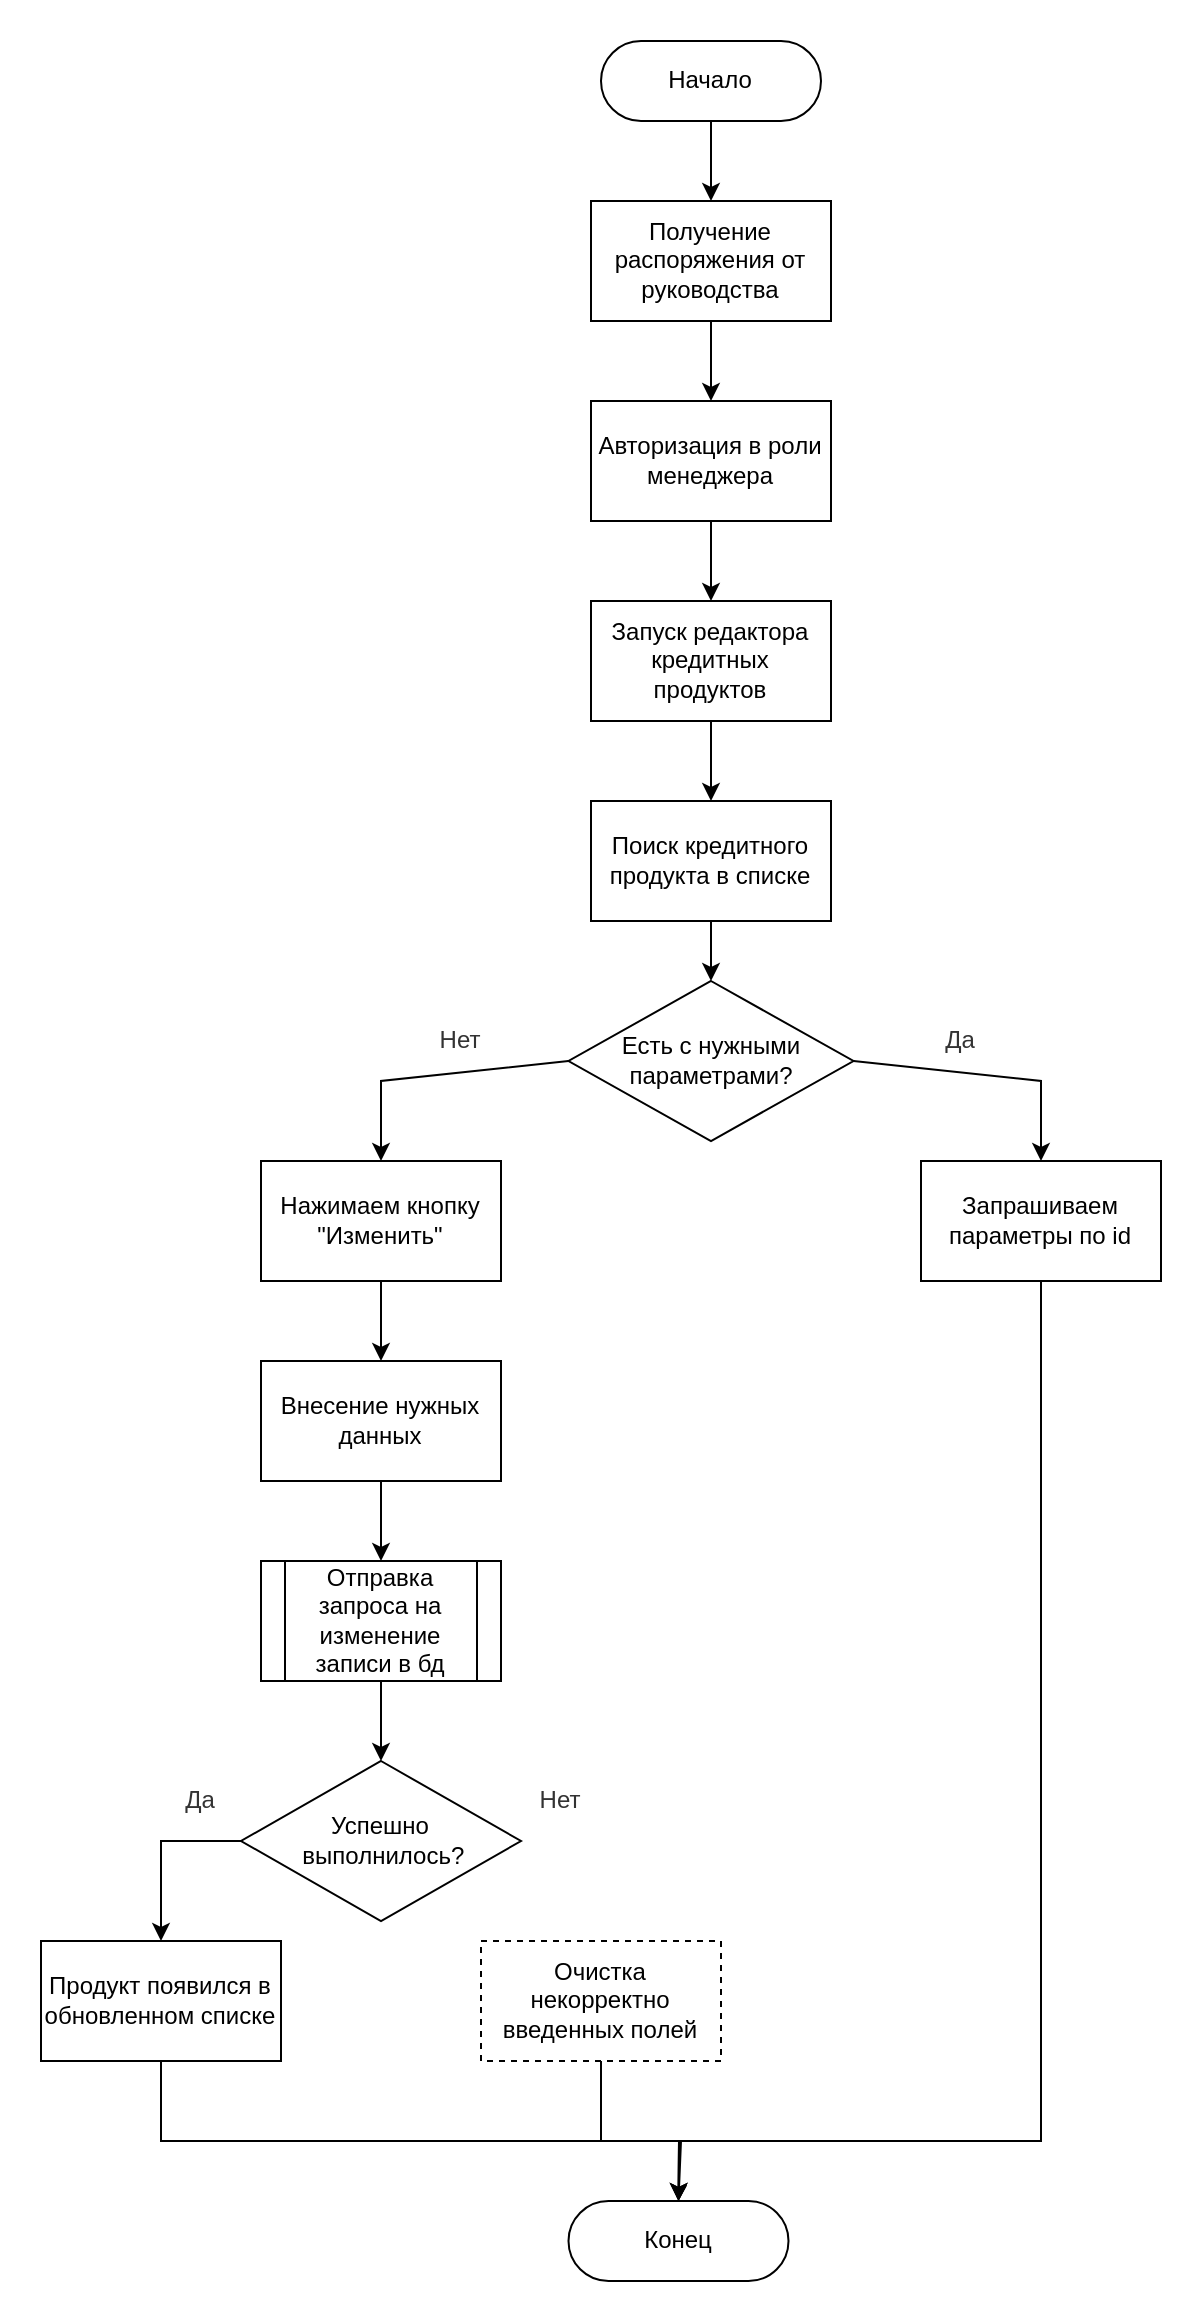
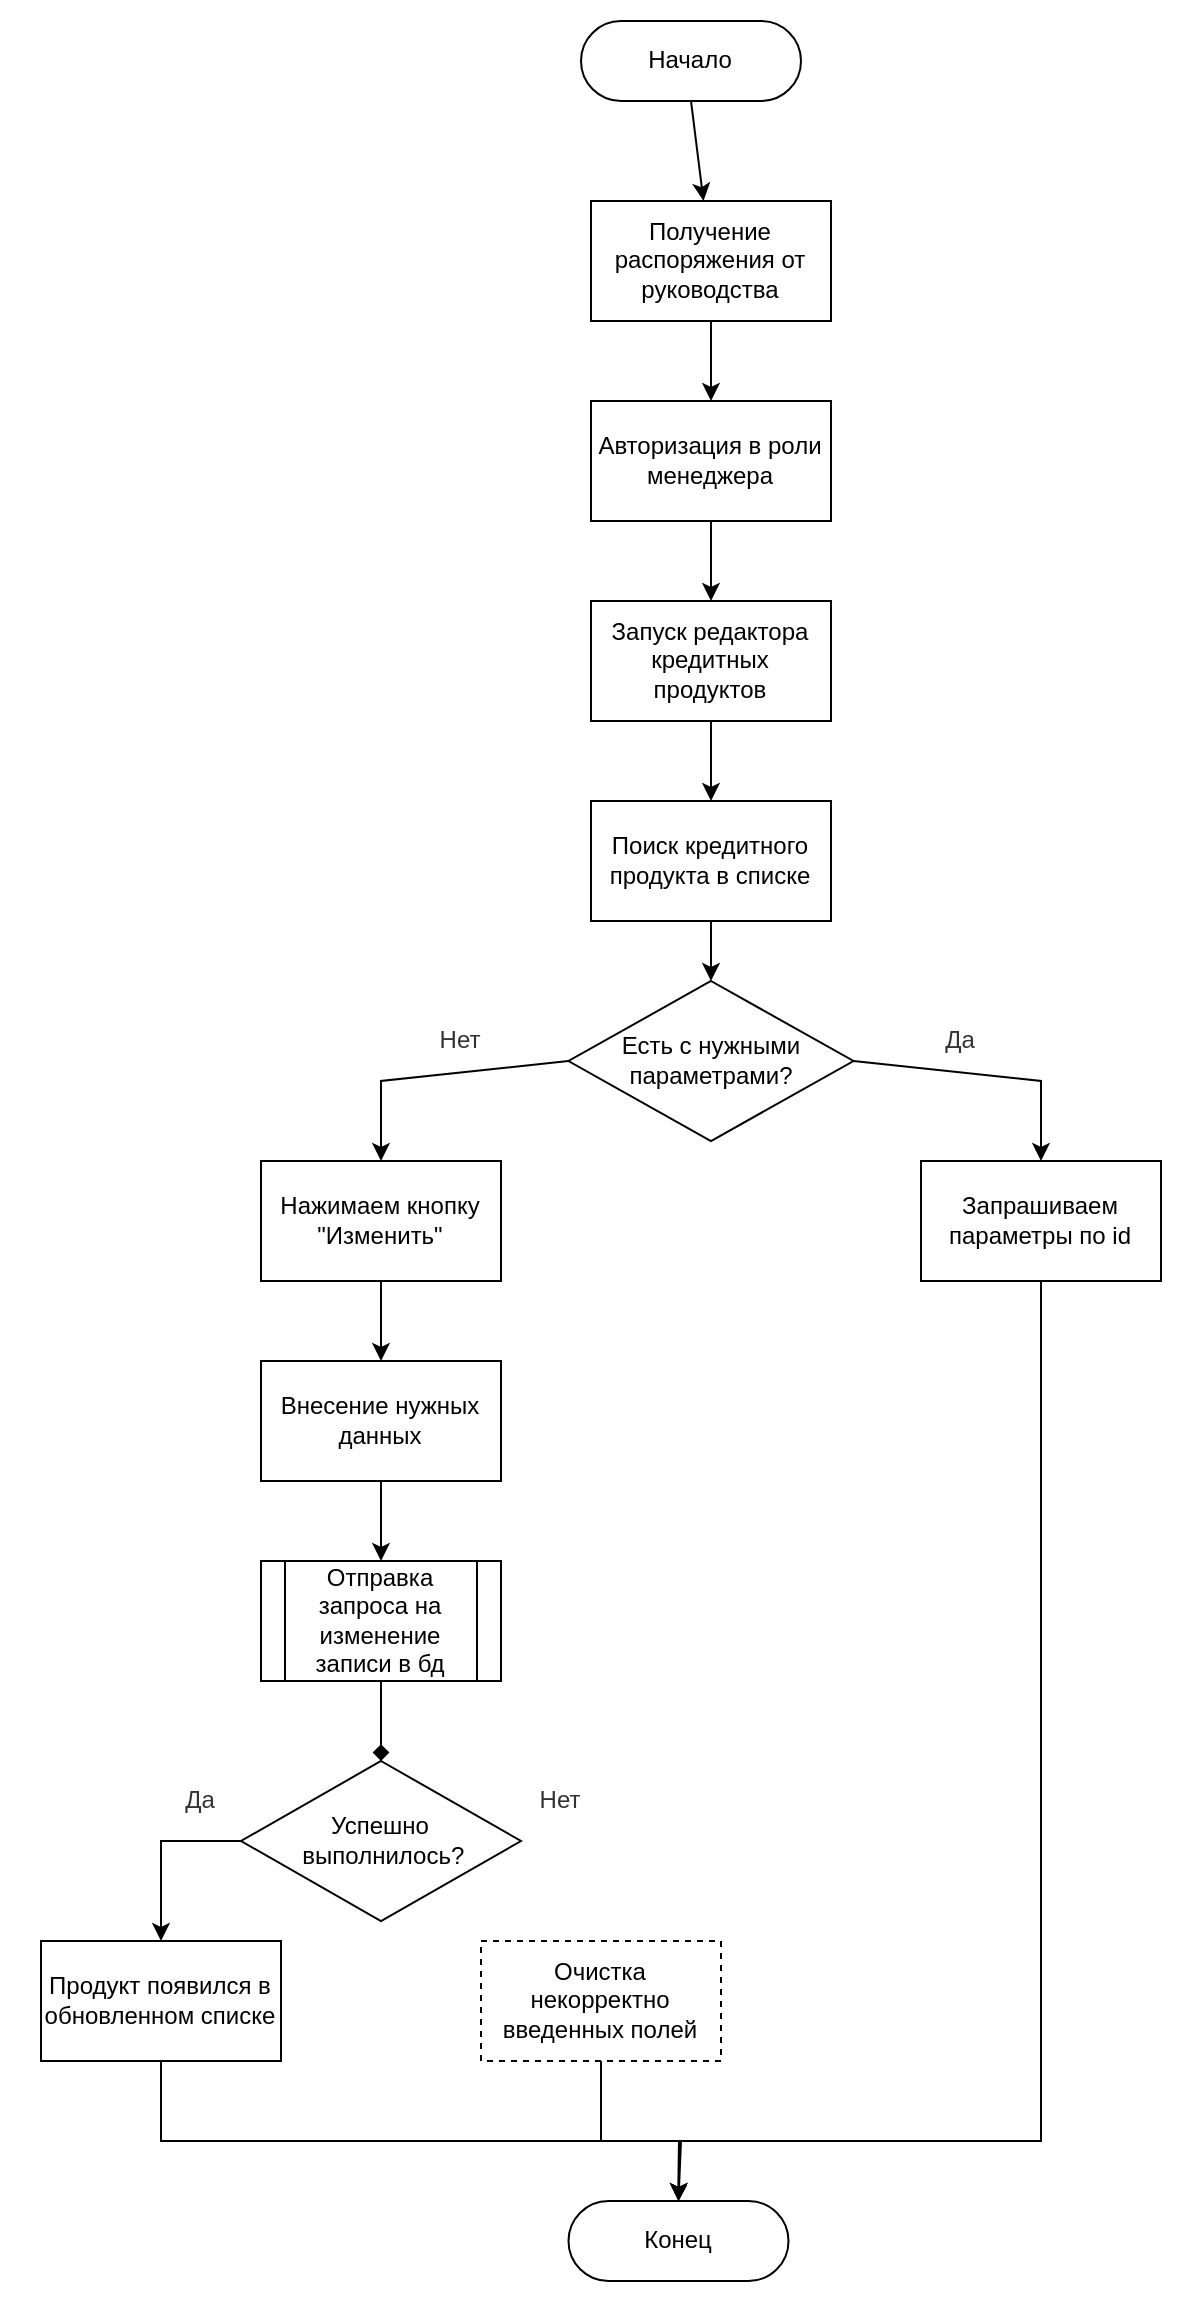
node "Начало": moved (711, 81) -> (691, 61)
edge "Отправка запроса на изменение записи в бд" -> "Успешно выполнилось?": arrowhead classic -> diamond
